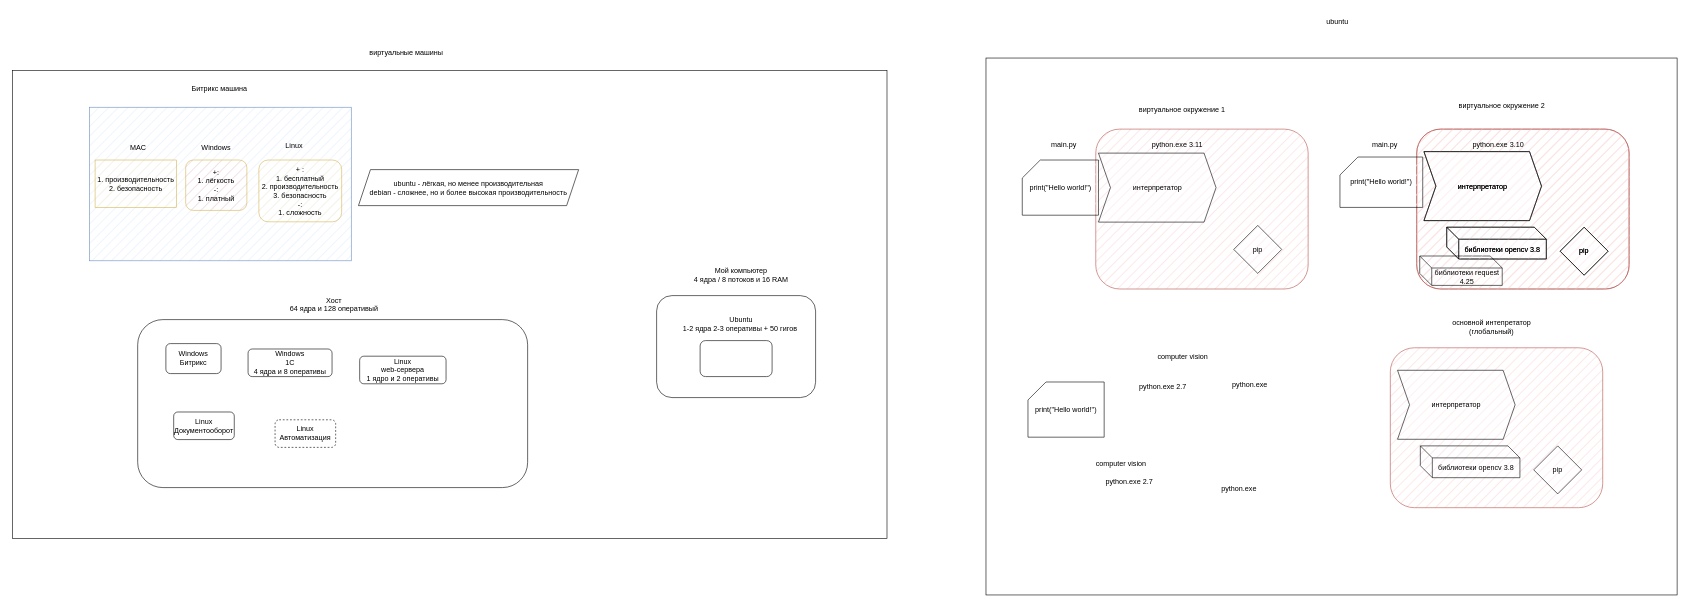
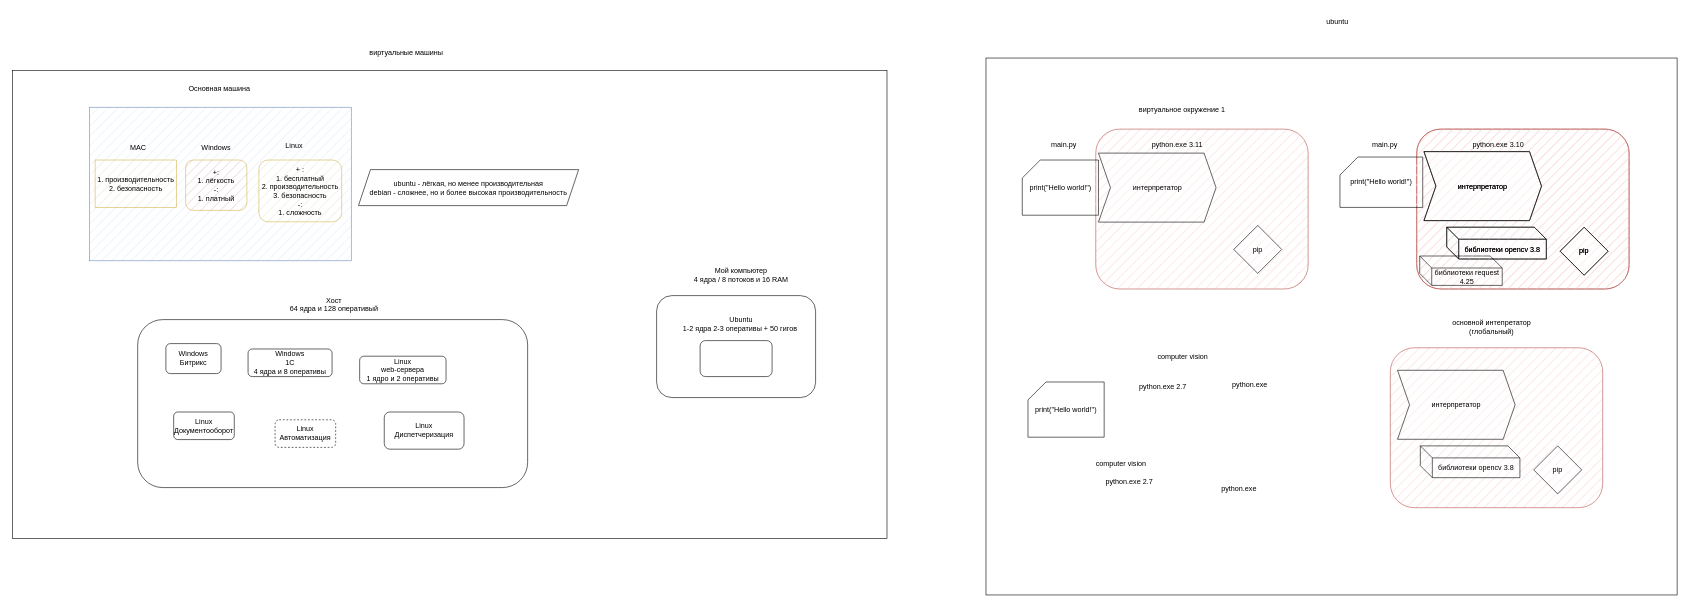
node "Битрикс машина": label "Битрикс машина" -> "Основная машина"
node "виртуальное окружение 2": removed
node "Linux Диспетчеризация": added
